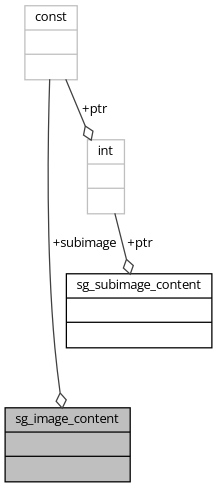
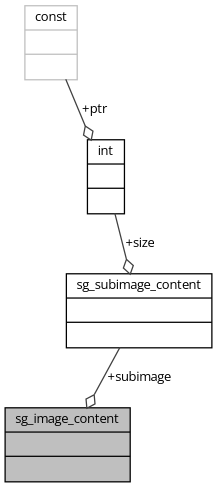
node "int": color grey75 -> black
edge "const" -> "sg_image_content": now "sg_subimage_content" -> "sg_image_content"
edge "int" -> "sg_subimage_content": label " +ptr" -> " +size"
